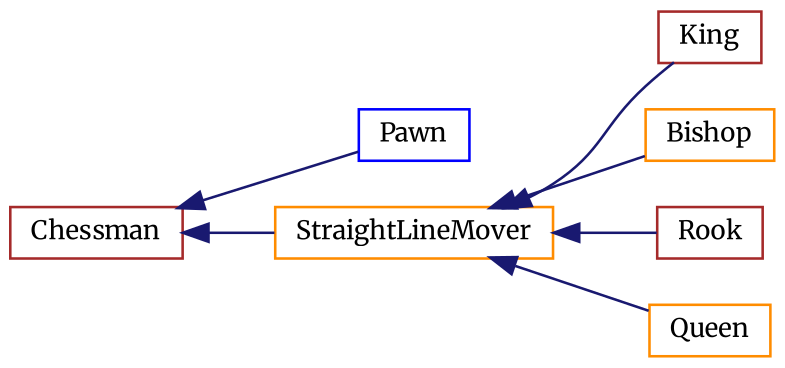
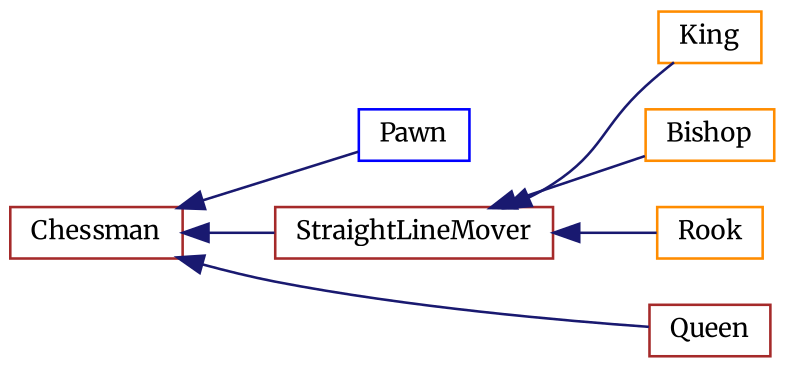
node "King": color brown -> darkorange
node "StraightLineMover": color darkorange -> brown
node "Rook": color brown -> darkorange
edge "Queen" -> "StraightLineMover": now "Queen" -> "Chessman"
node "Queen": color darkorange -> brown
